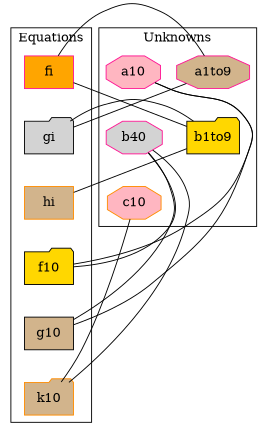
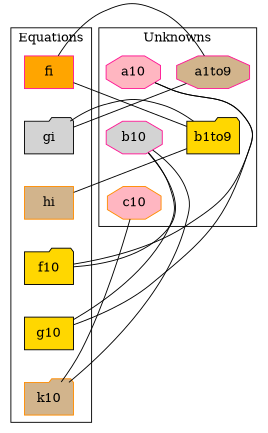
node "b40": label "b40" -> "b10"
node "g10": fillcolor tan -> gold
